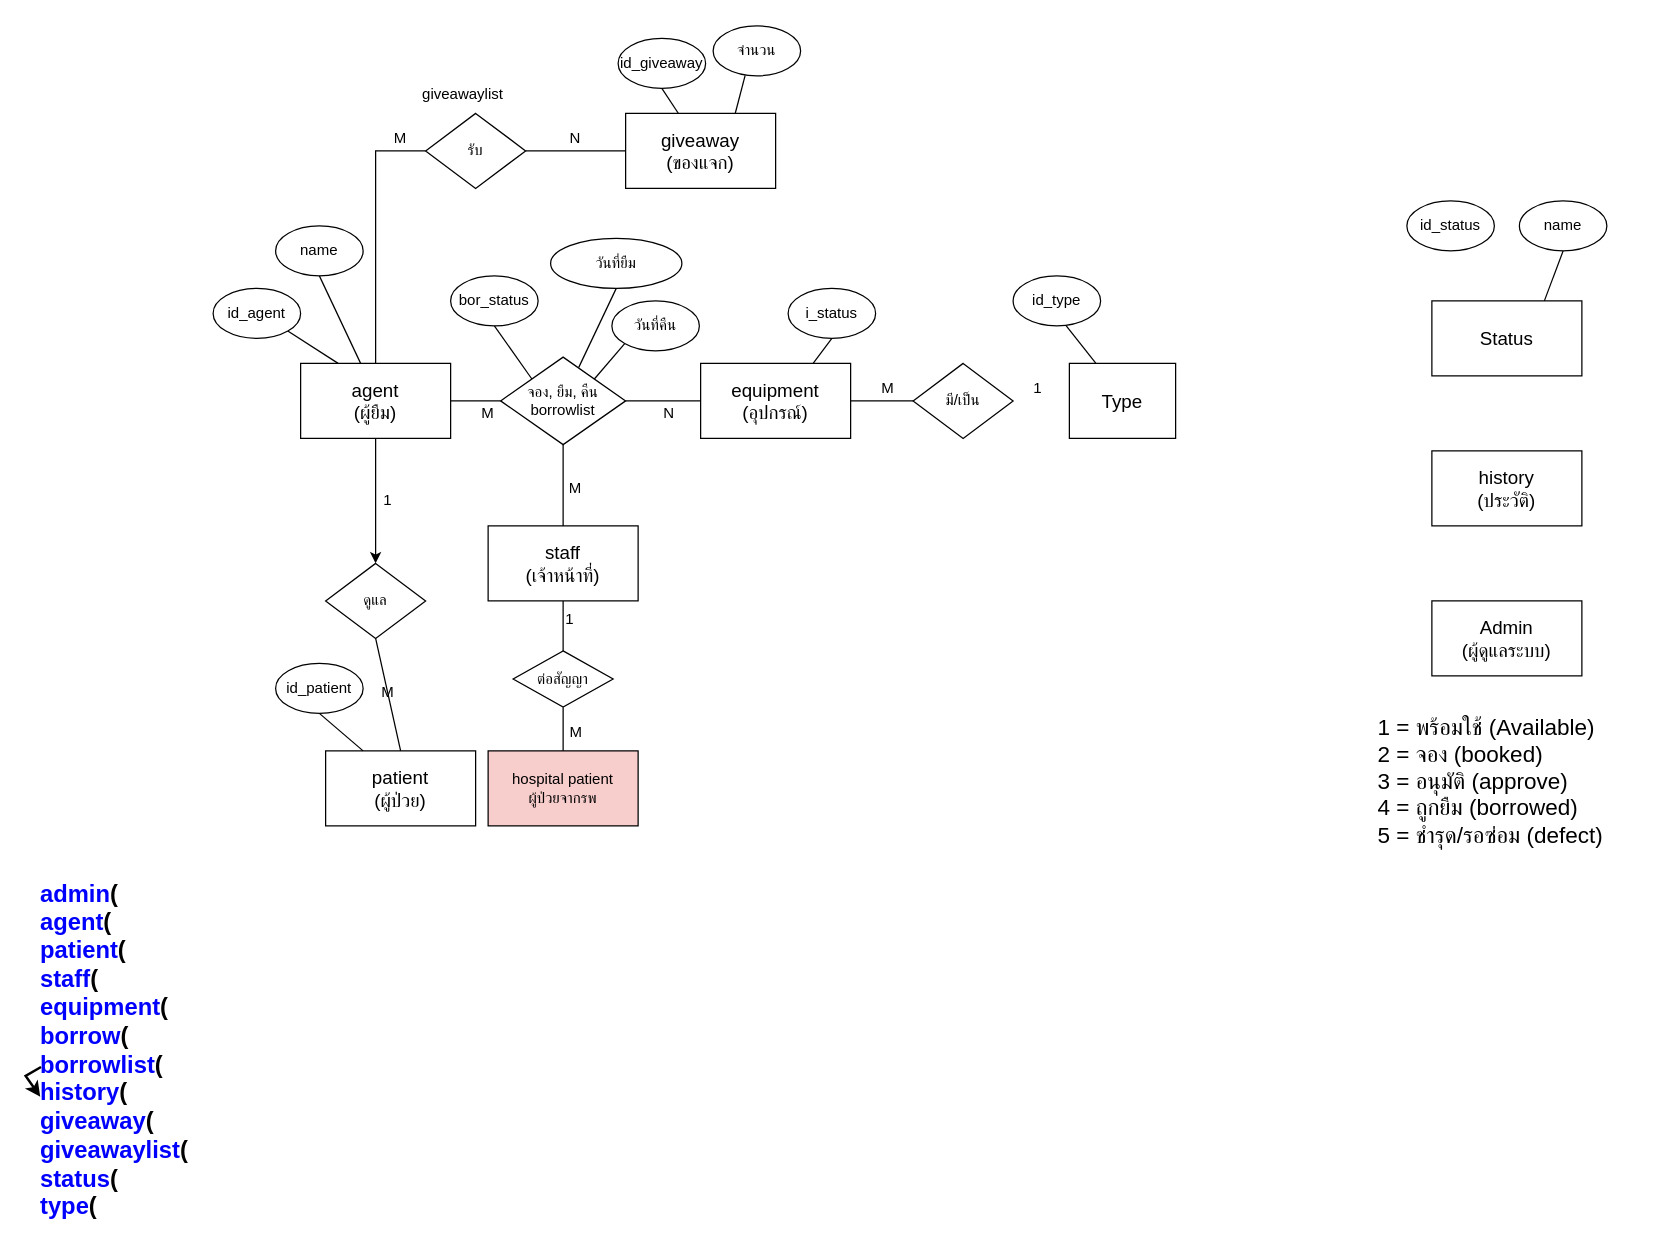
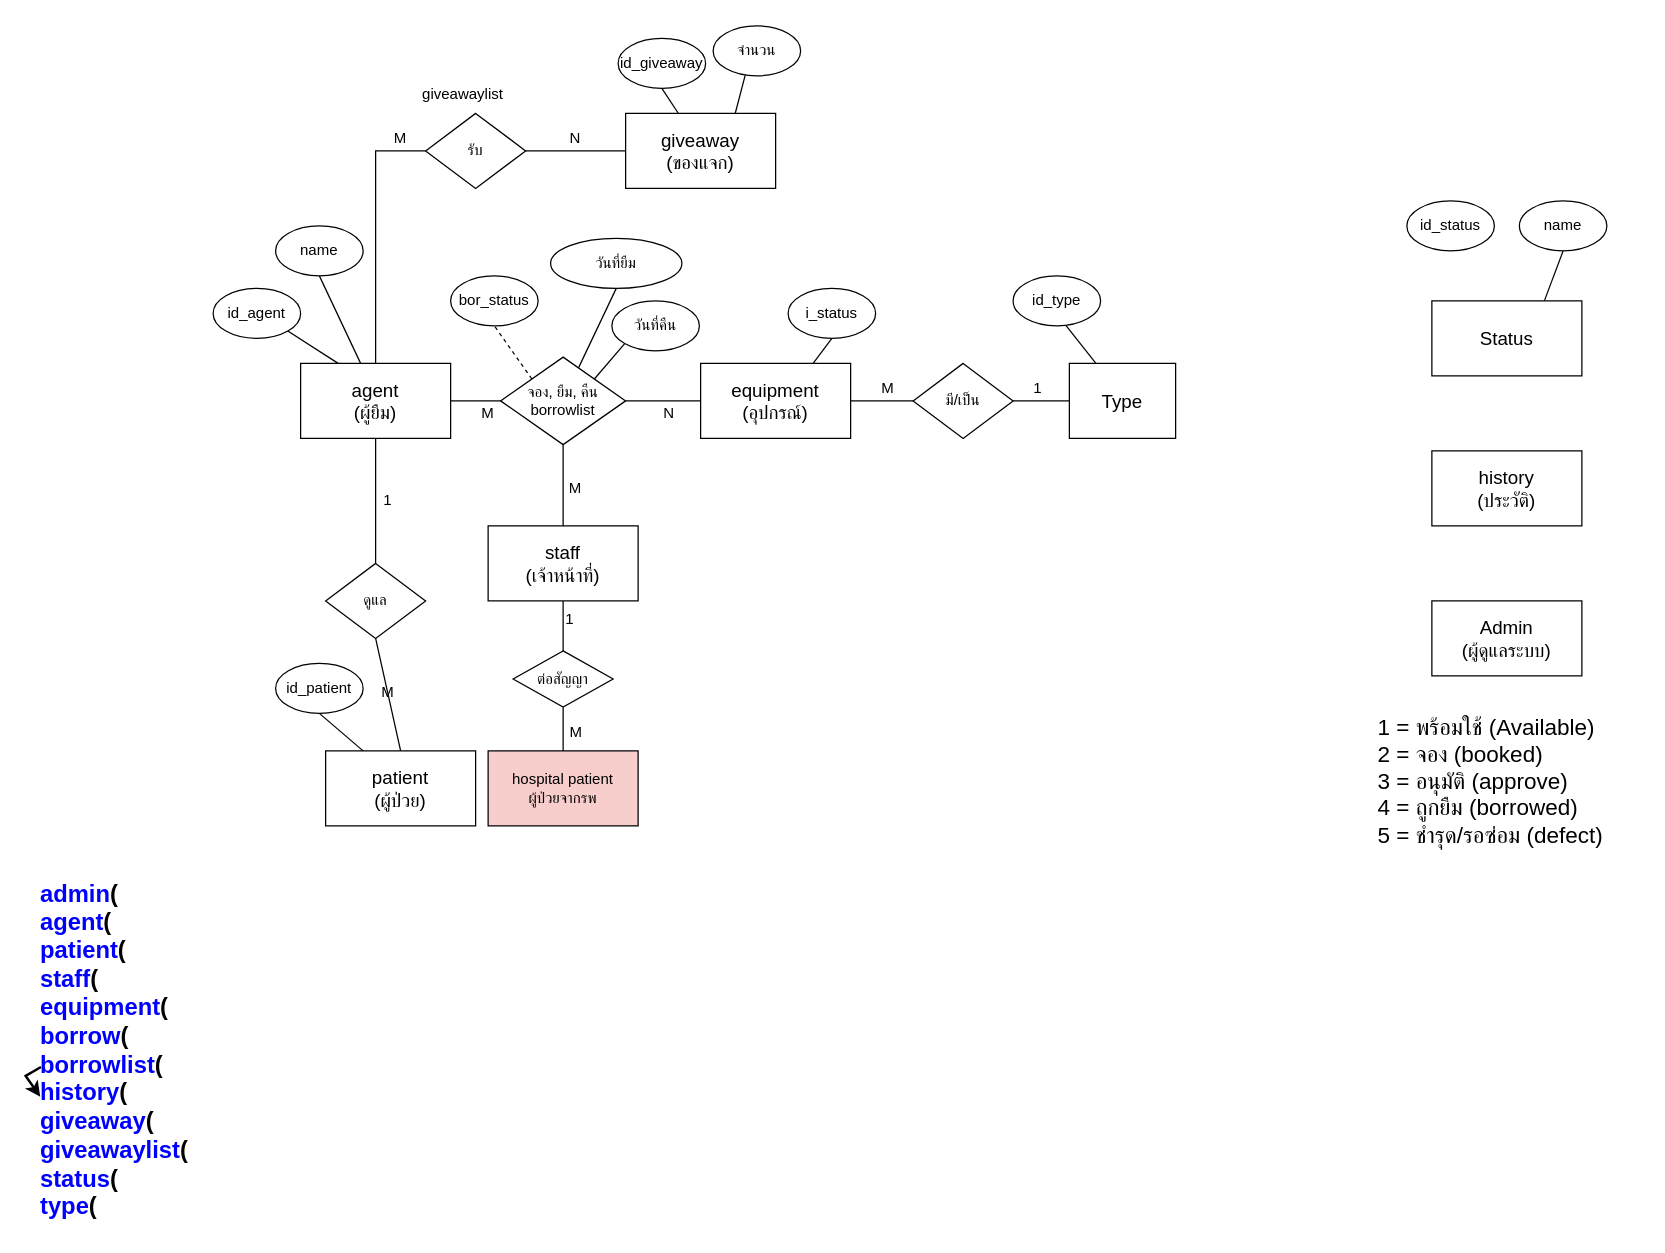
edge "bor_status" -- "จอง, ยืม, คืน borrowlist": style solid -> dashed
edge "มี/เป็น" -- "Type": added
edge "agent (ผู้ยืม)" -> "ดูแล": arrowhead classic -> none
